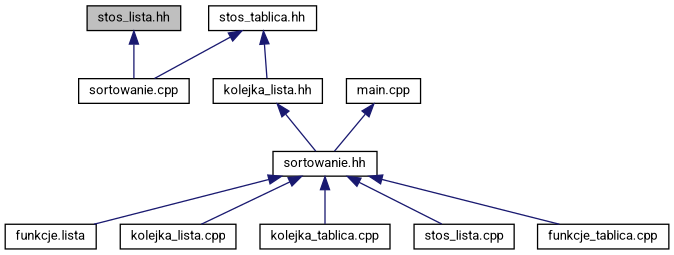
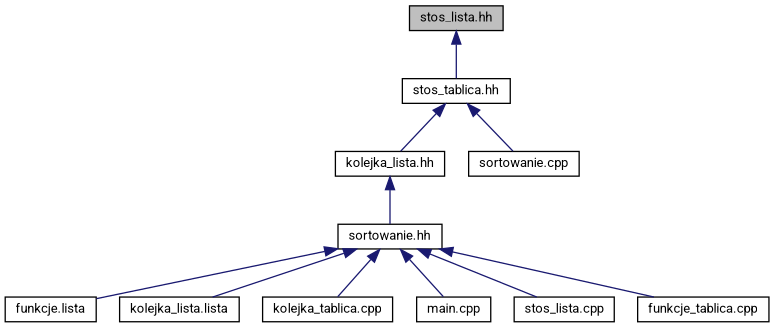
edge "sortowanie.cpp" -> "stos_lista.hh": now "stos_tablica.hh" -> "stos_lista.hh"
edge "sortowanie.hh" -> "main.cpp": reversed
node "kolejka_lista.cpp": label "kolejka_lista.cpp" -> "kolejka_lista.lista"
